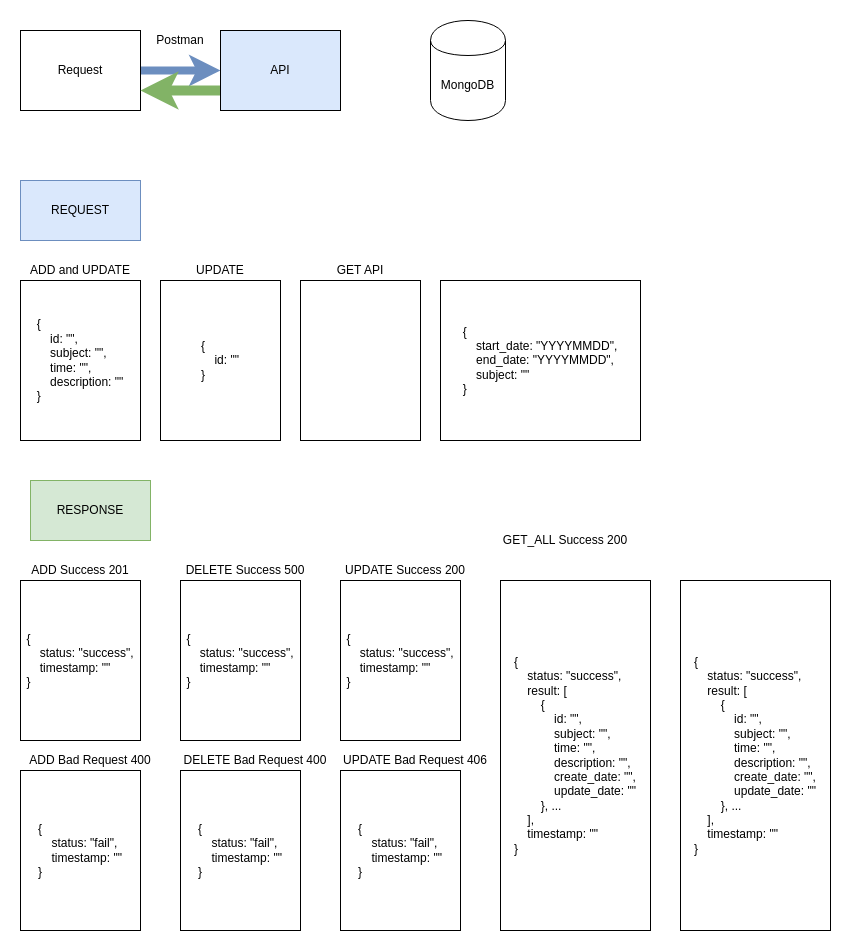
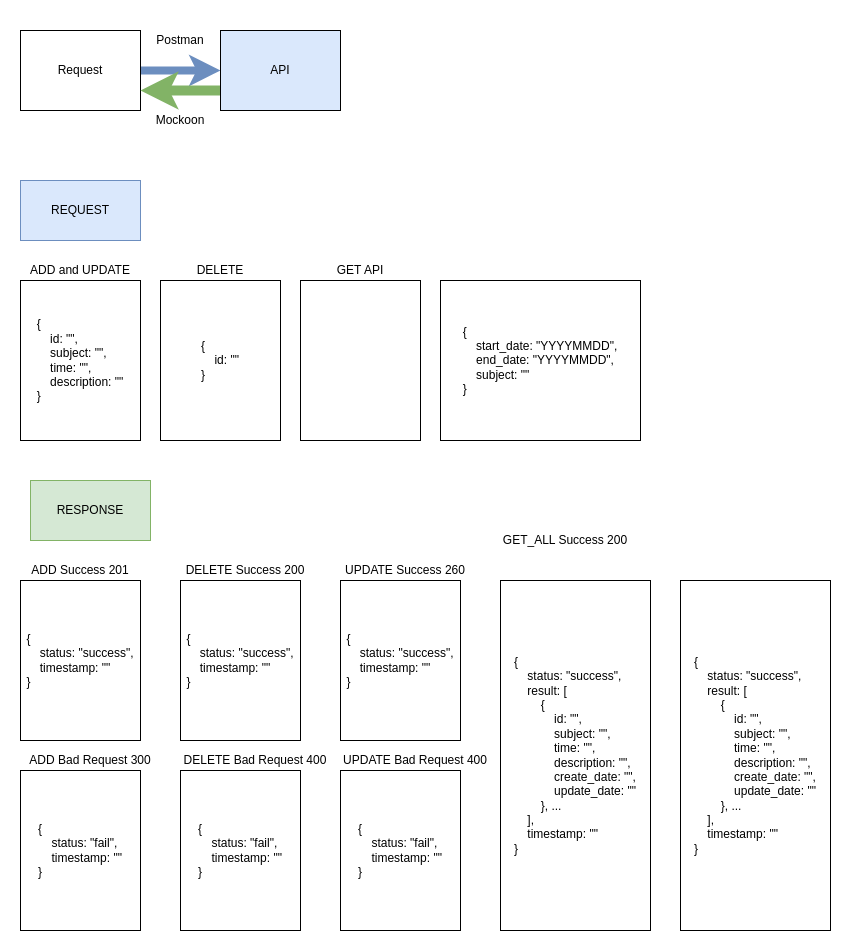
node "MongoDB": removed
node "Mockoon": added
node "UPDATE": label "UPDATE" -> "DELETE"
node "DELETE Success 500": label "DELETE Success 500" -> "DELETE Success 200"
node "UPDATE Success 200": label "UPDATE Success 200" -> "UPDATE Success 260"
node "ADD Bad Request 400": label "ADD Bad Request 400" -> "ADD Bad Request 300"
node "UPDATE Bad Request 406": label "UPDATE Bad Request 406" -> "UPDATE Bad Request 400"
